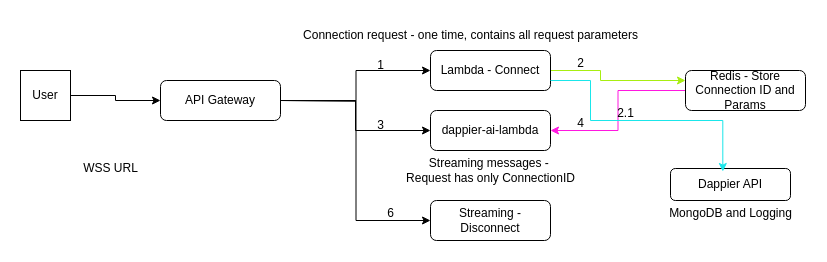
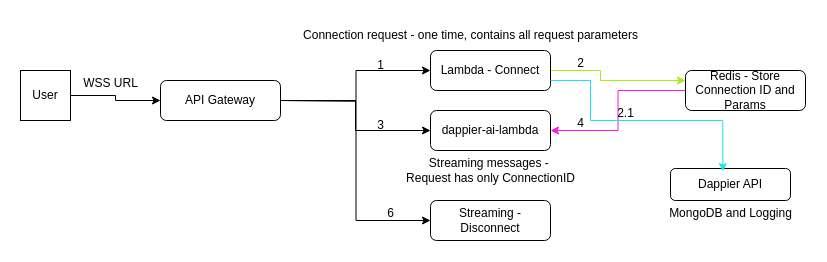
node "WSS URL": moved (111, 169) -> (111, 84)
